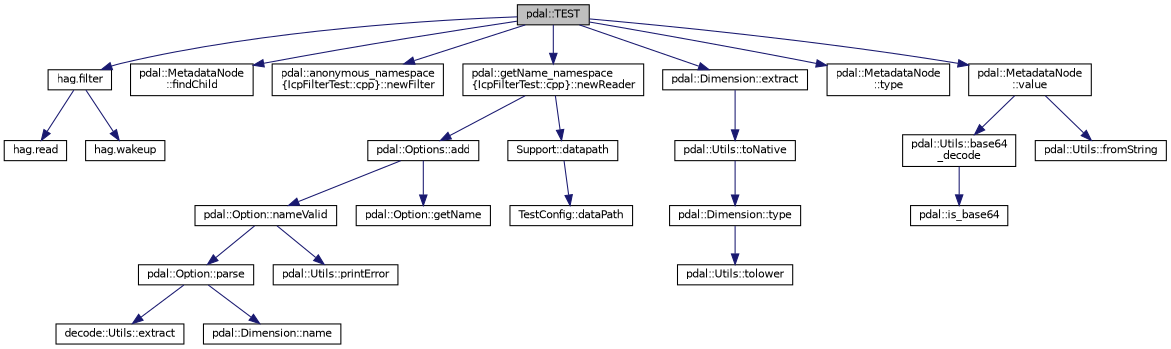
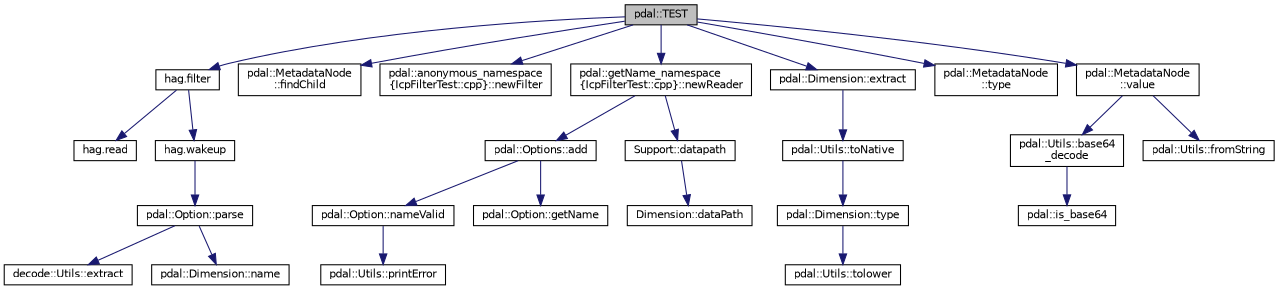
node "TestConfig::dataPath": label "TestConfig::dataPath" -> "Dimension::dataPath"
edge "pdal::Option::nameValid" -> "pdal::Option::parse": now "hag.wakeup" -> "pdal::Option::parse"
